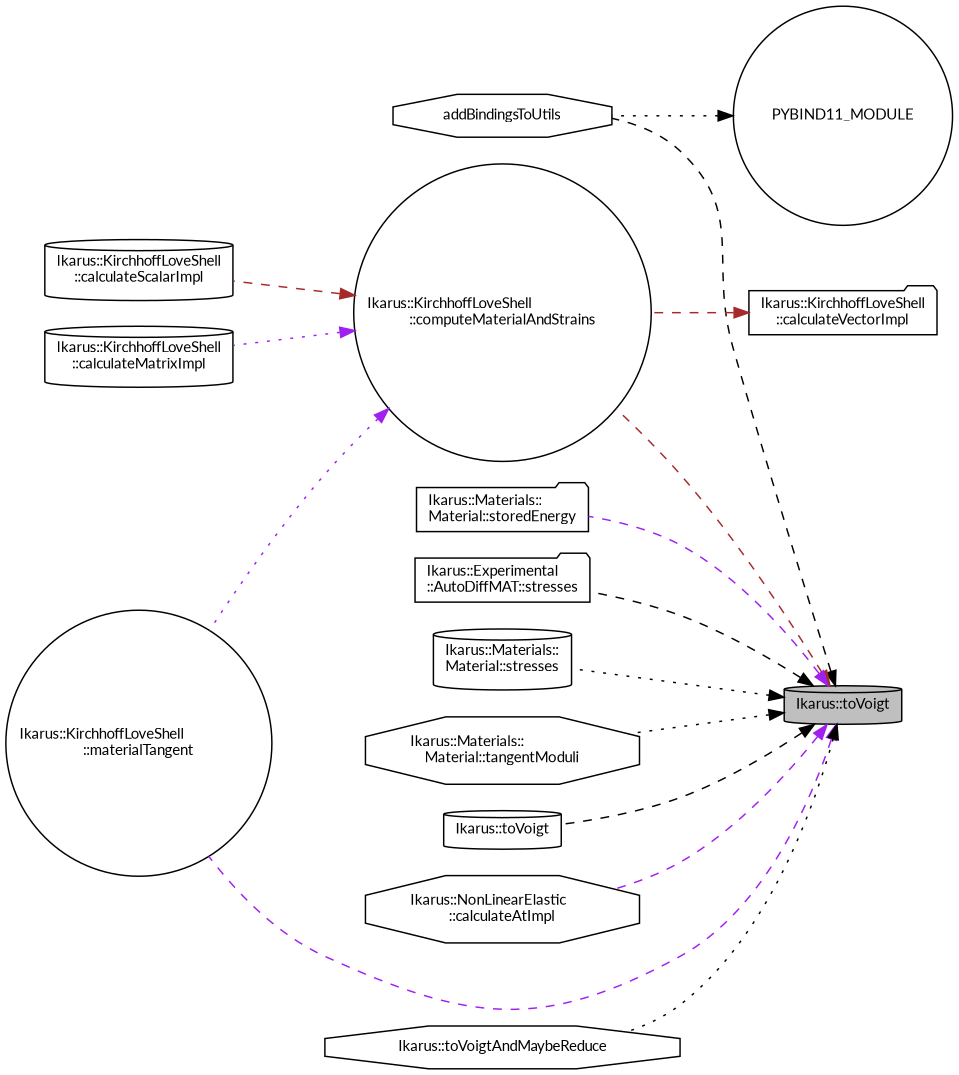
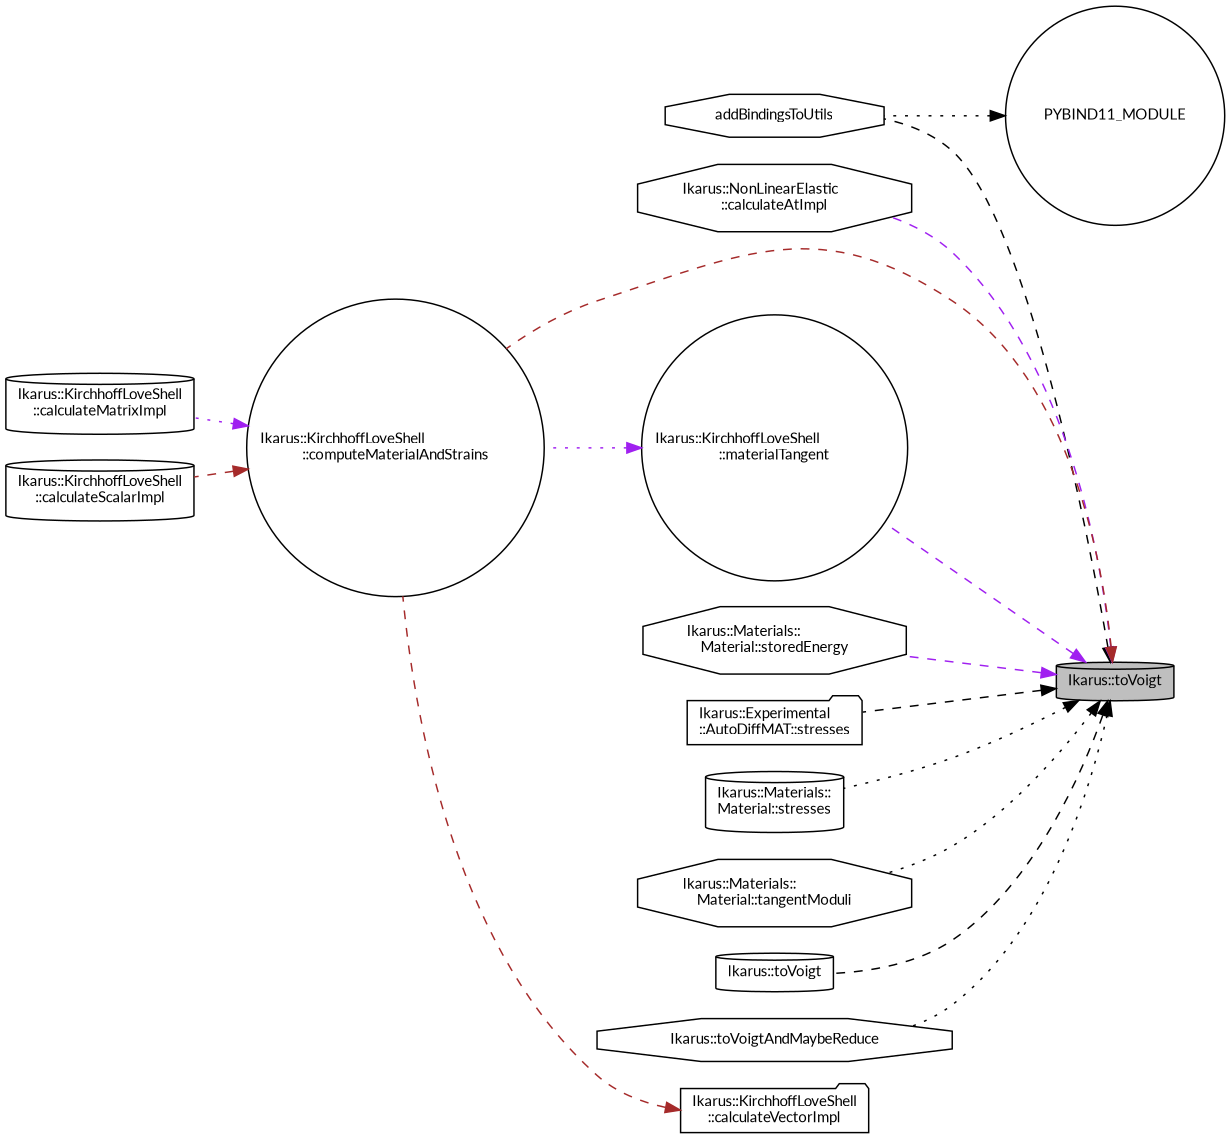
node "Ikarus::Materials:: Material::storedEnergy": shape folder -> octagon
edge "Ikarus::KirchhoffLoveShell ::materialTangent" -> "Ikarus::KirchhoffLoveShell ::computeMaterialAndStrains": reversed
